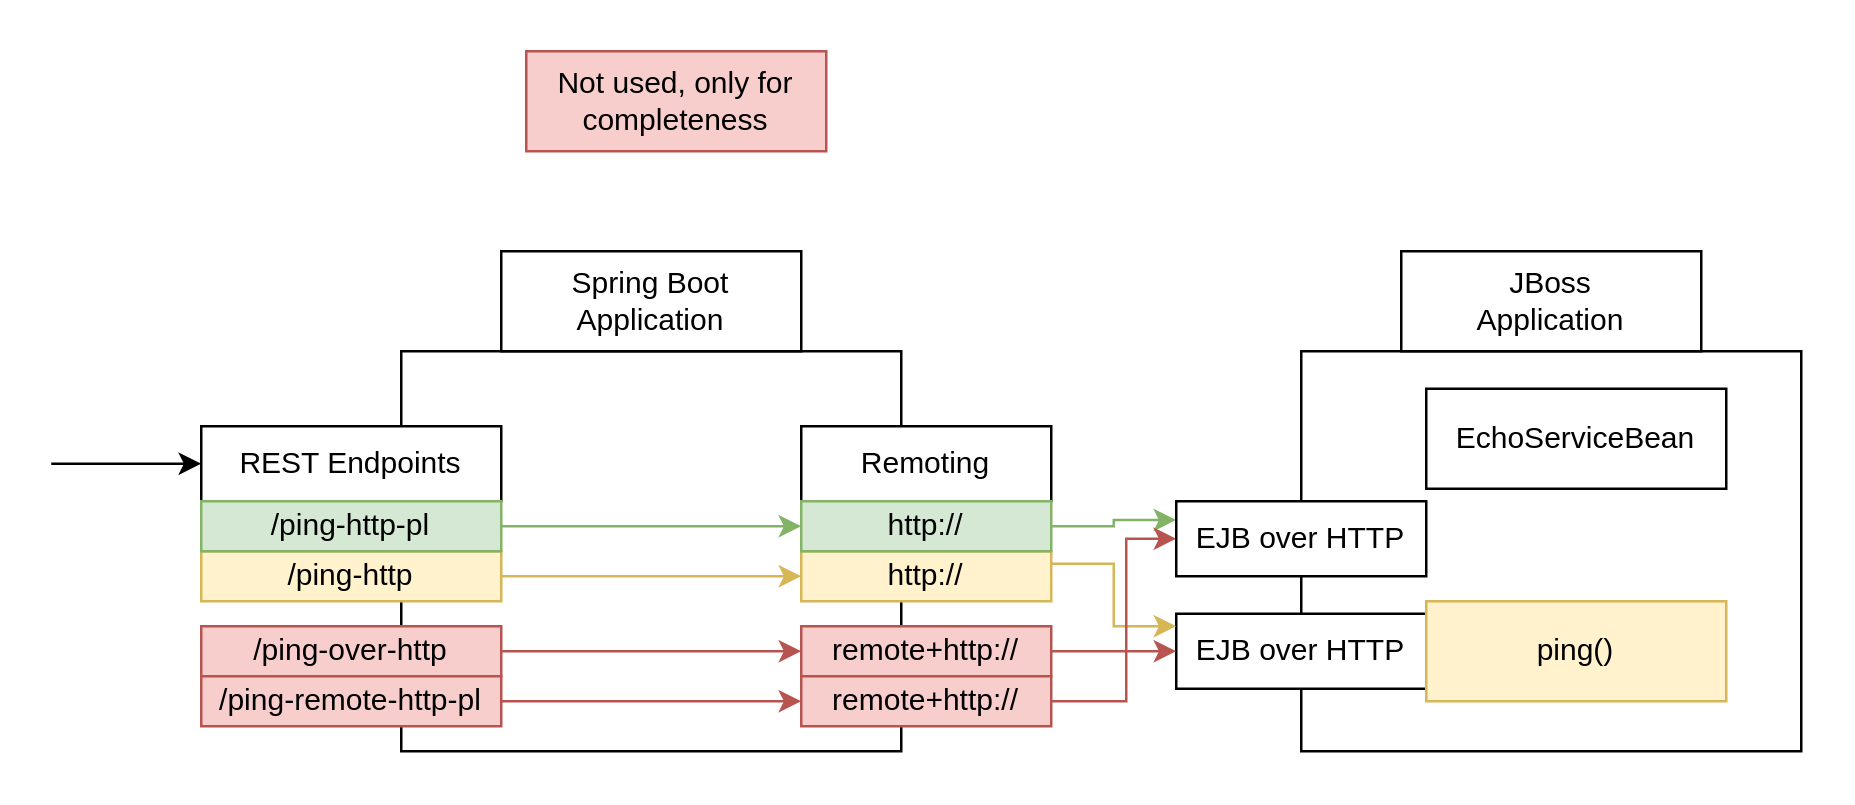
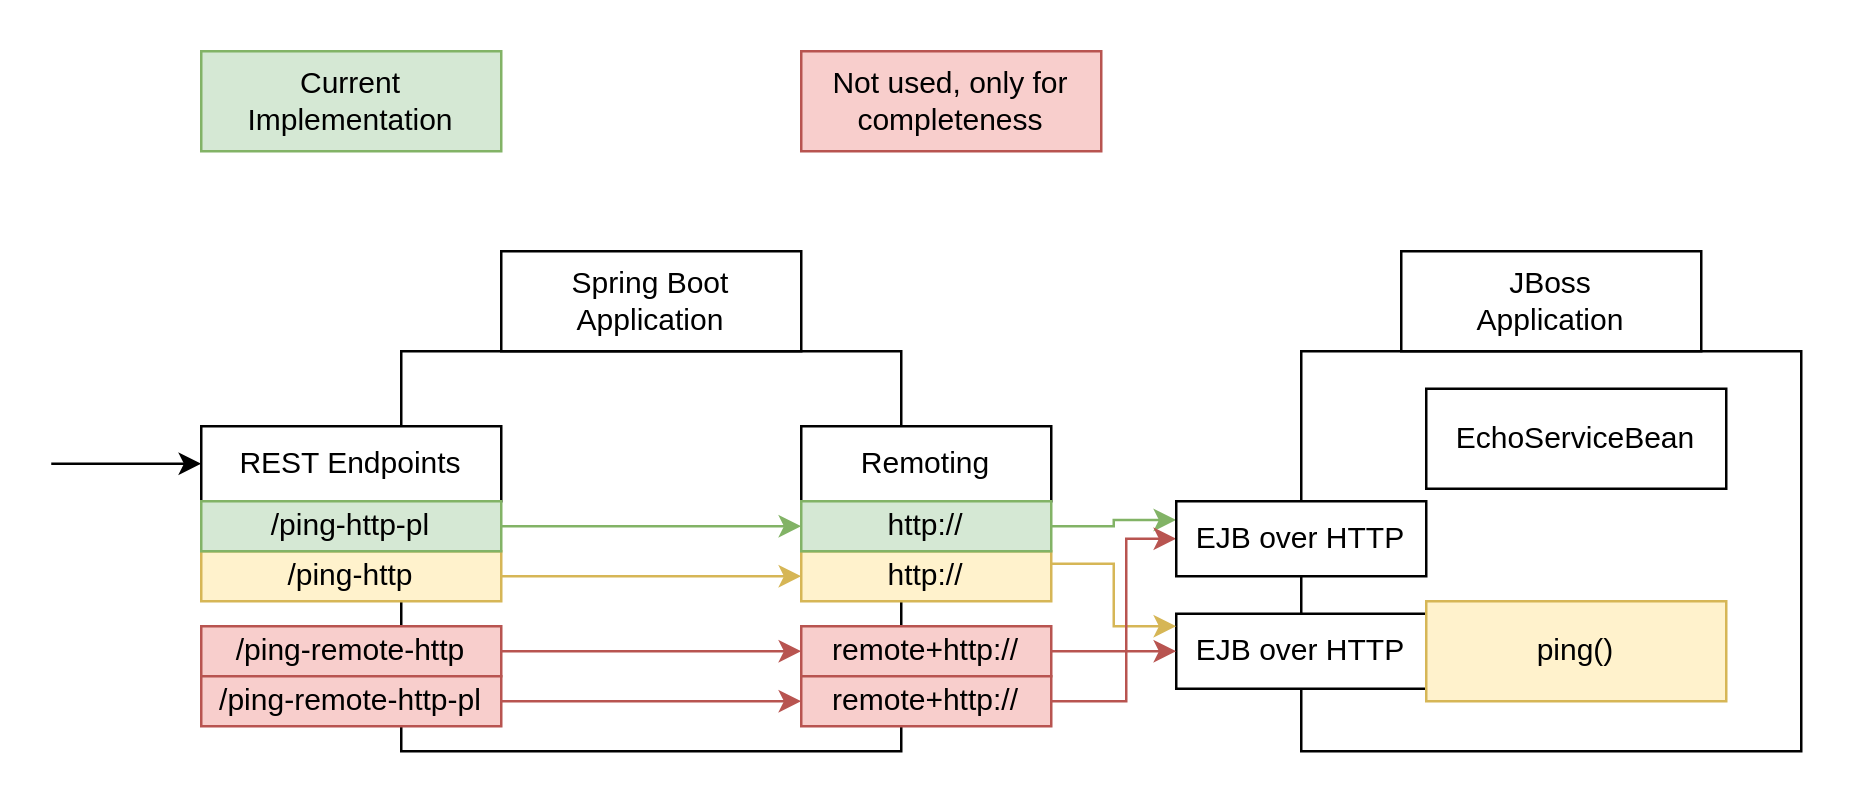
node "Current Implementation": added
node "Not used, only for completeness": moved (676, 101) -> (951, 101)
node "/ping-over-http": label "/ping-over-http" -> "/ping-remote-http"
